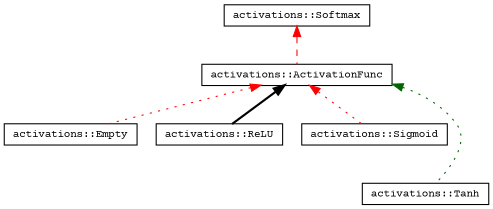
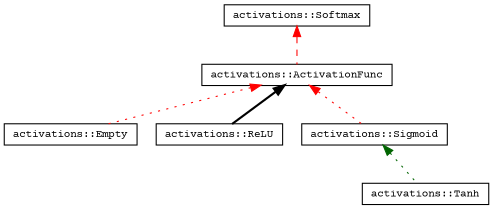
edge "activations::Tanh" -> "activations::ActivationFunc": now "activations::Tanh" -> "activations::Sigmoid"
